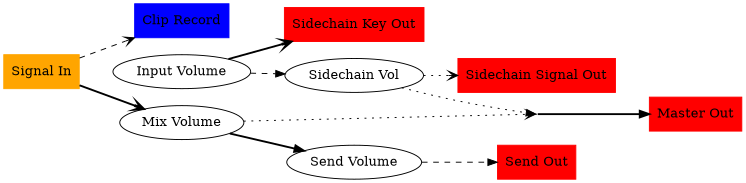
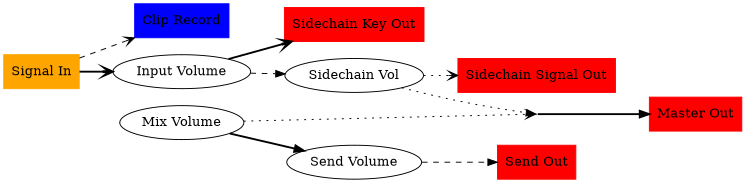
edge "Signal In" -> "Mix Volume": now "Signal In" -> "Input Volume"
